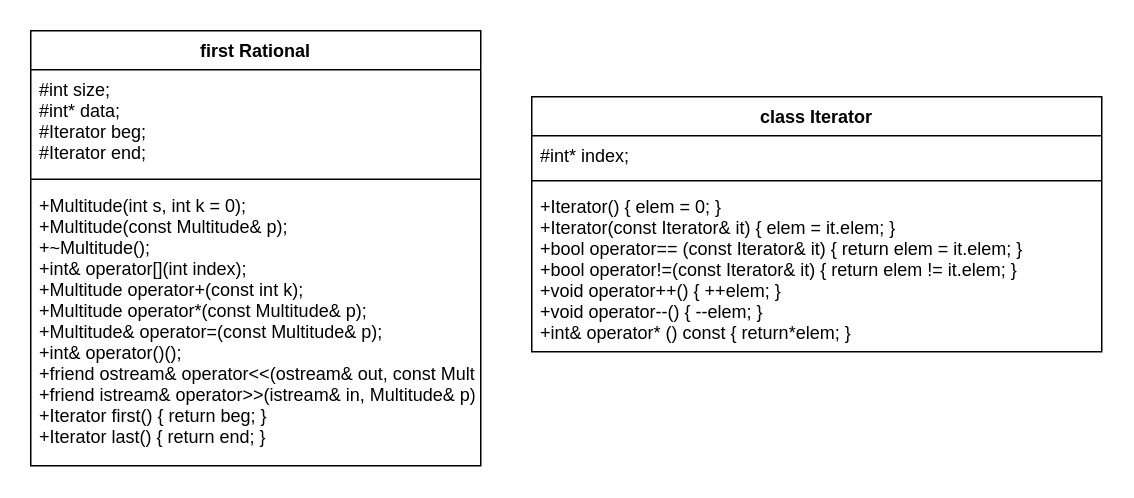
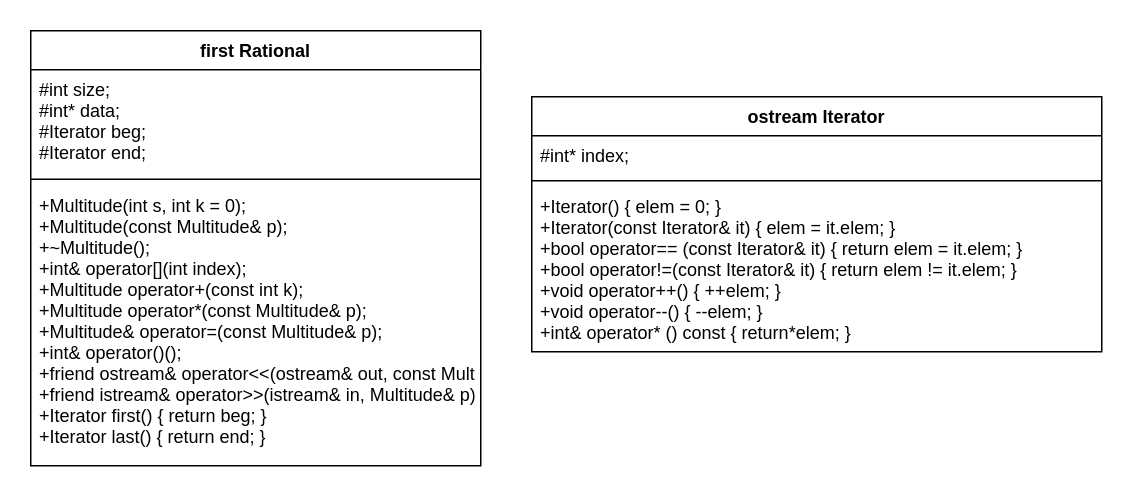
node "class Iterator": label "class Iterator" -> "ostream Iterator"
